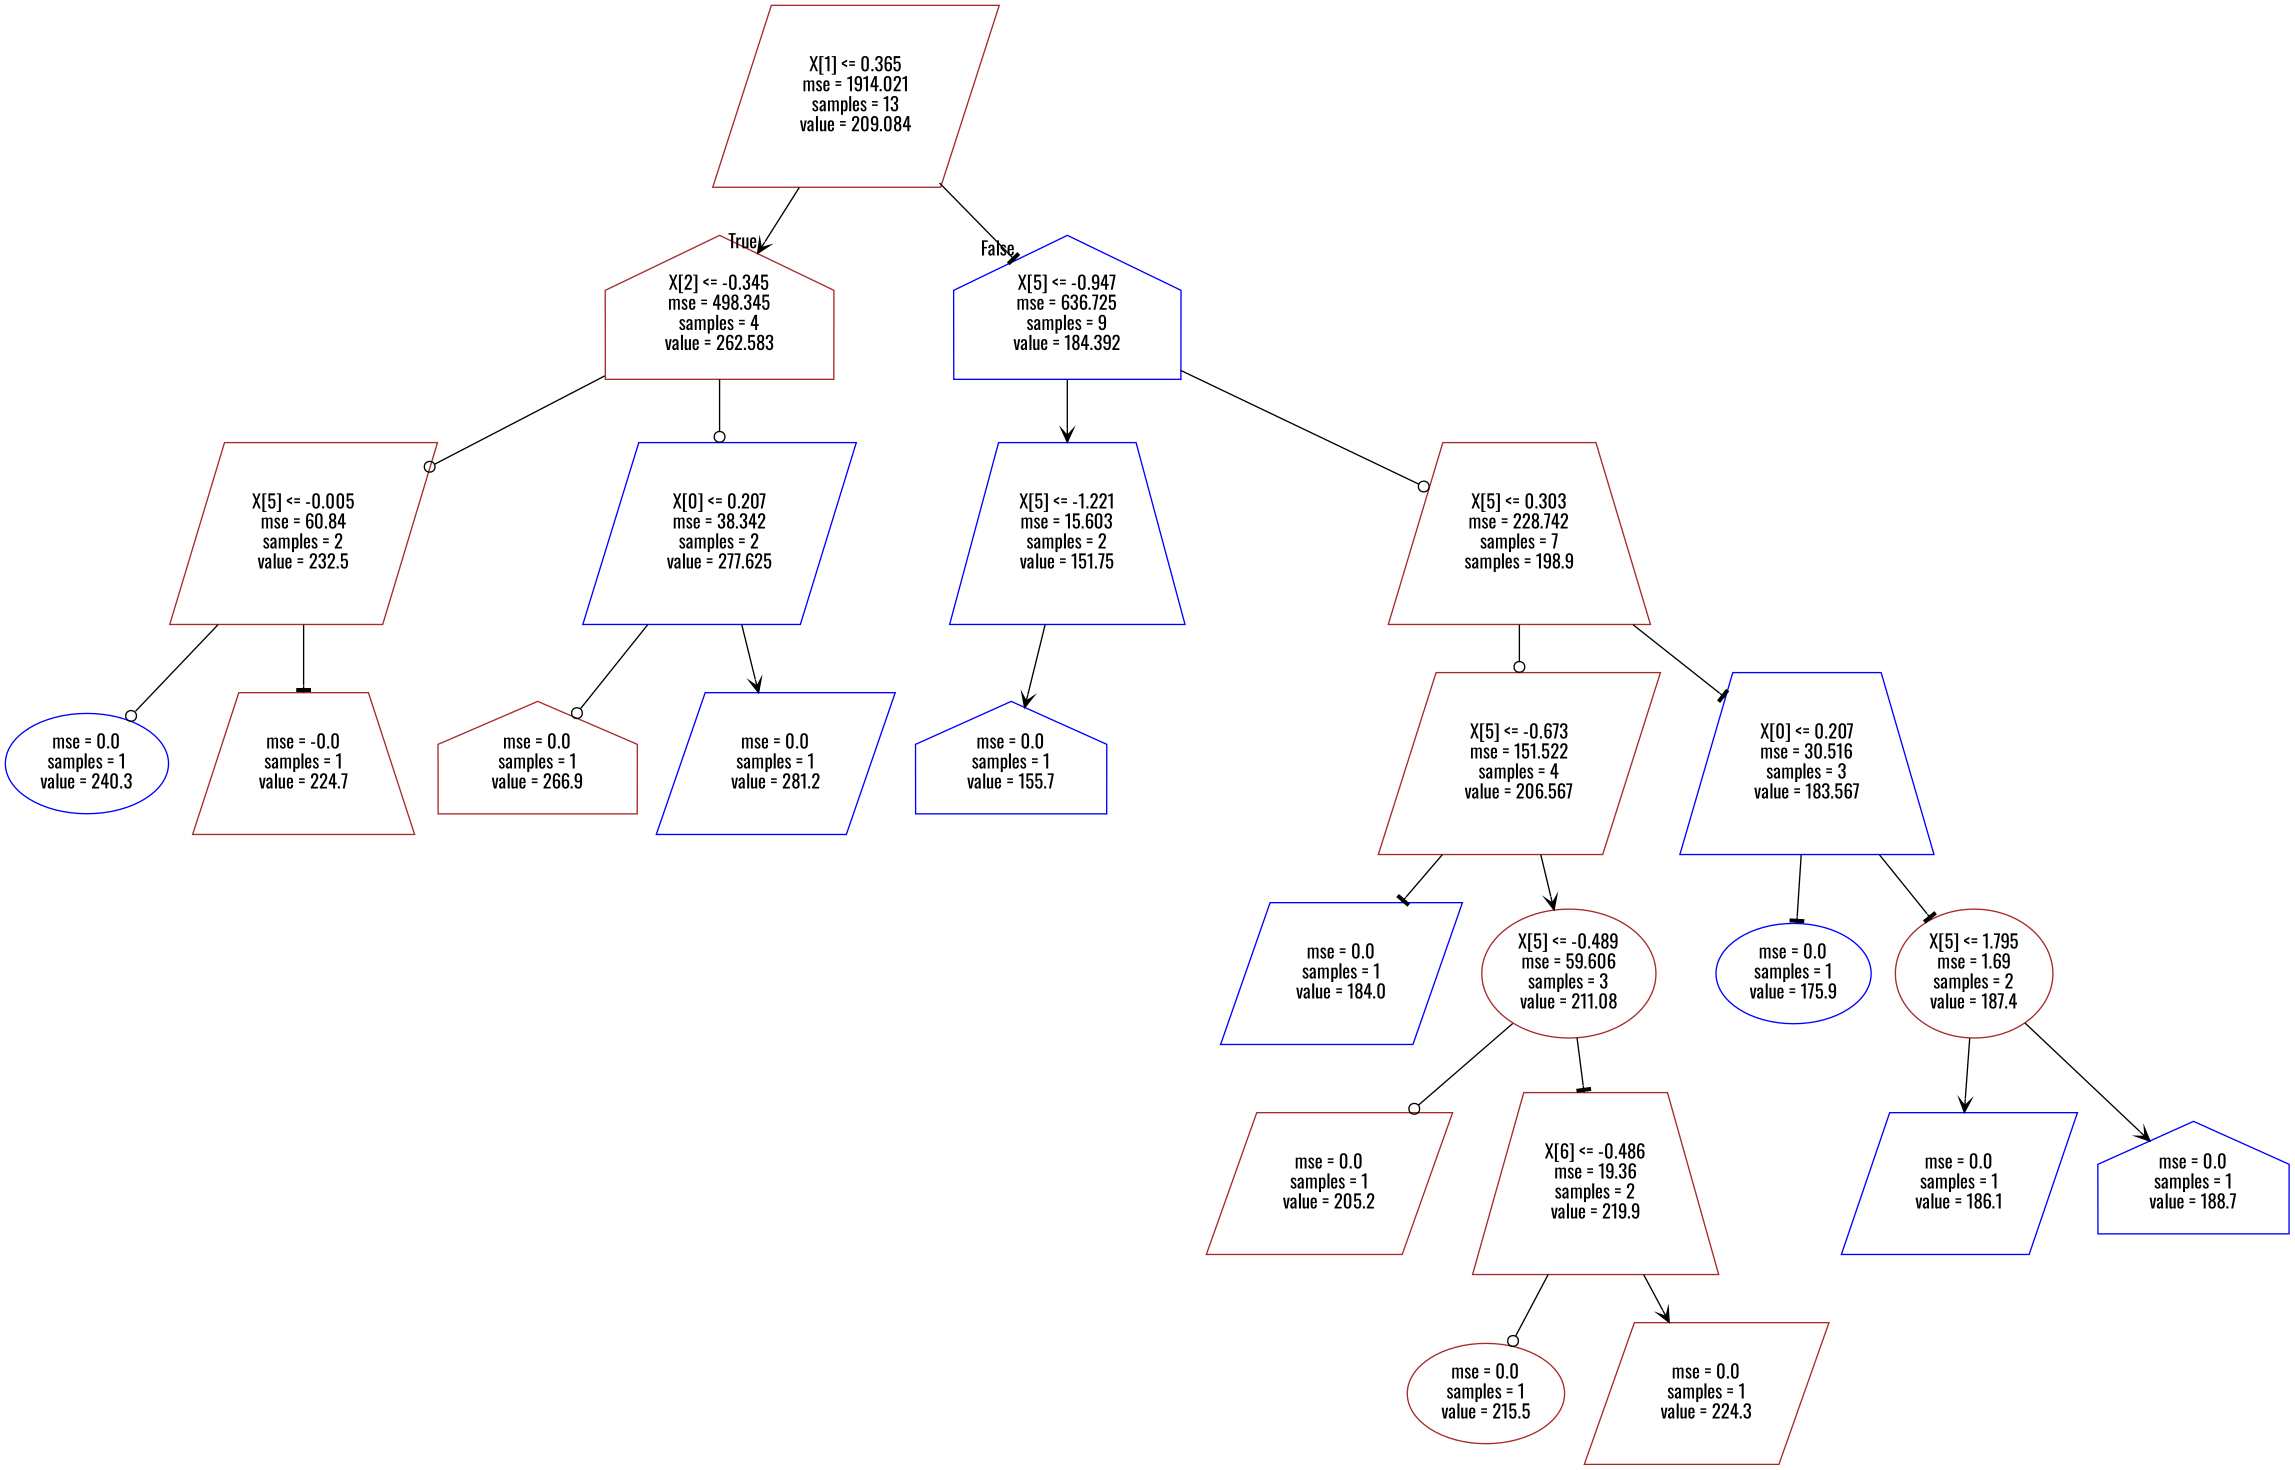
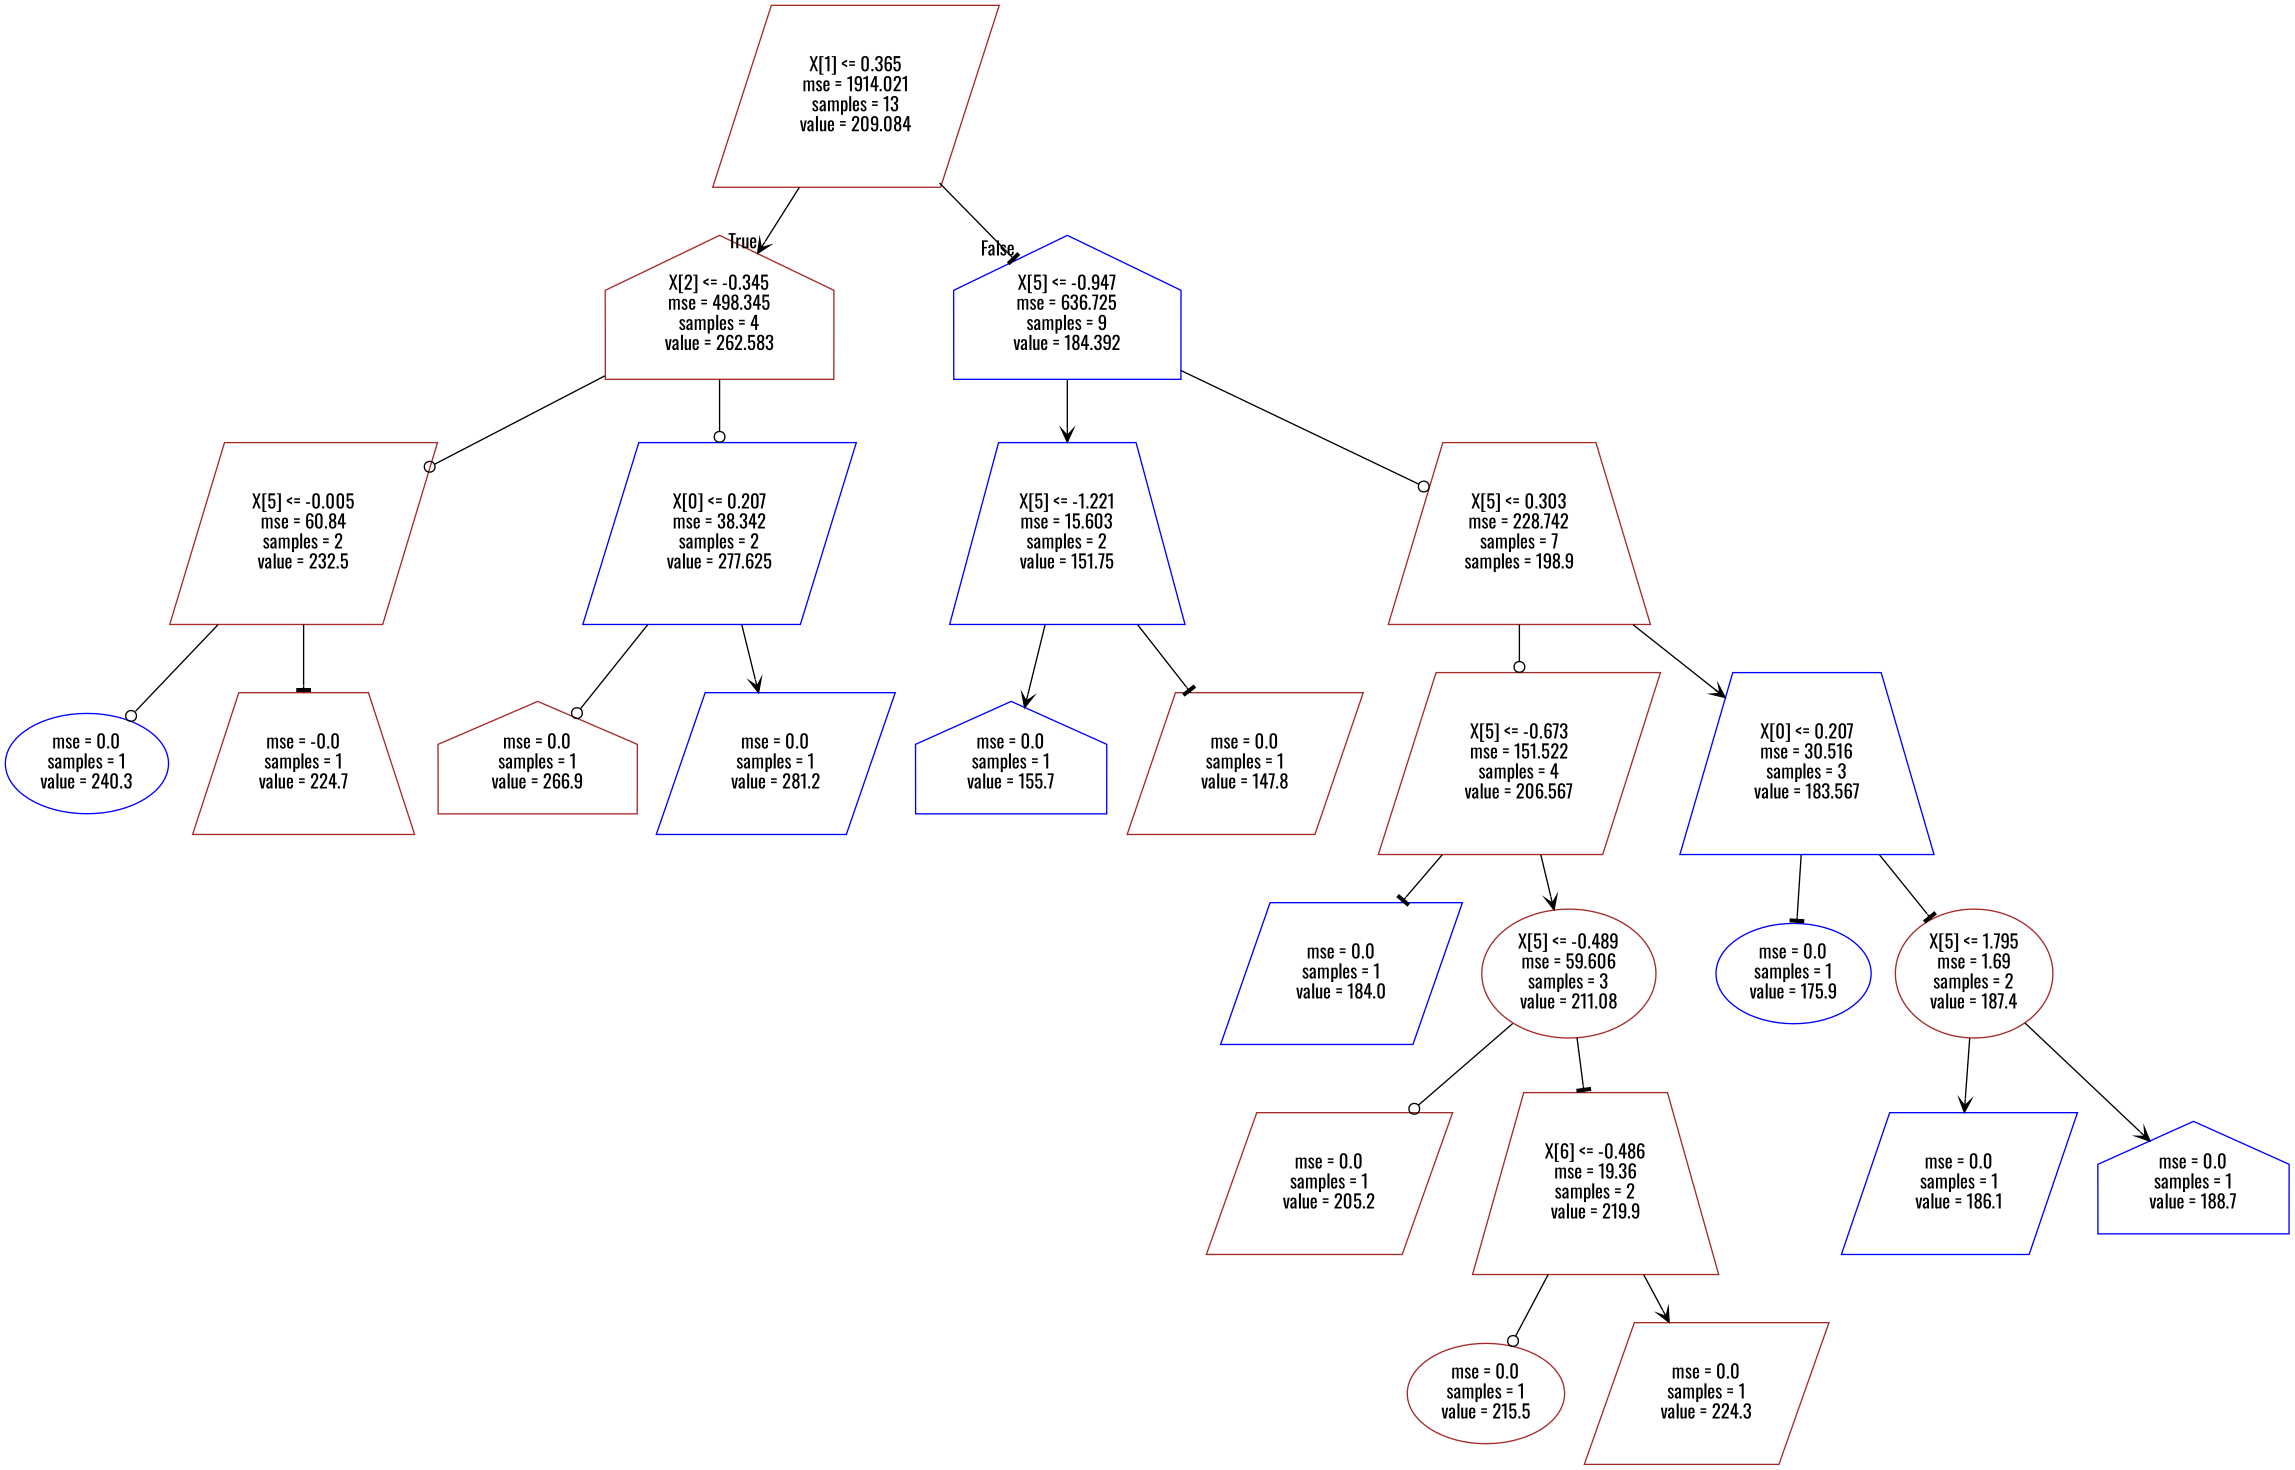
edge "X[5] <= 0.303 mse = 228.742 samples = 7 samples = 198.9" -> "X[0] <= 0.207 mse = 30.516 samples = 3 value = 183.567": arrowhead tee -> vee
node "mse = 0.0 samples = 1 value = 147.8": added
